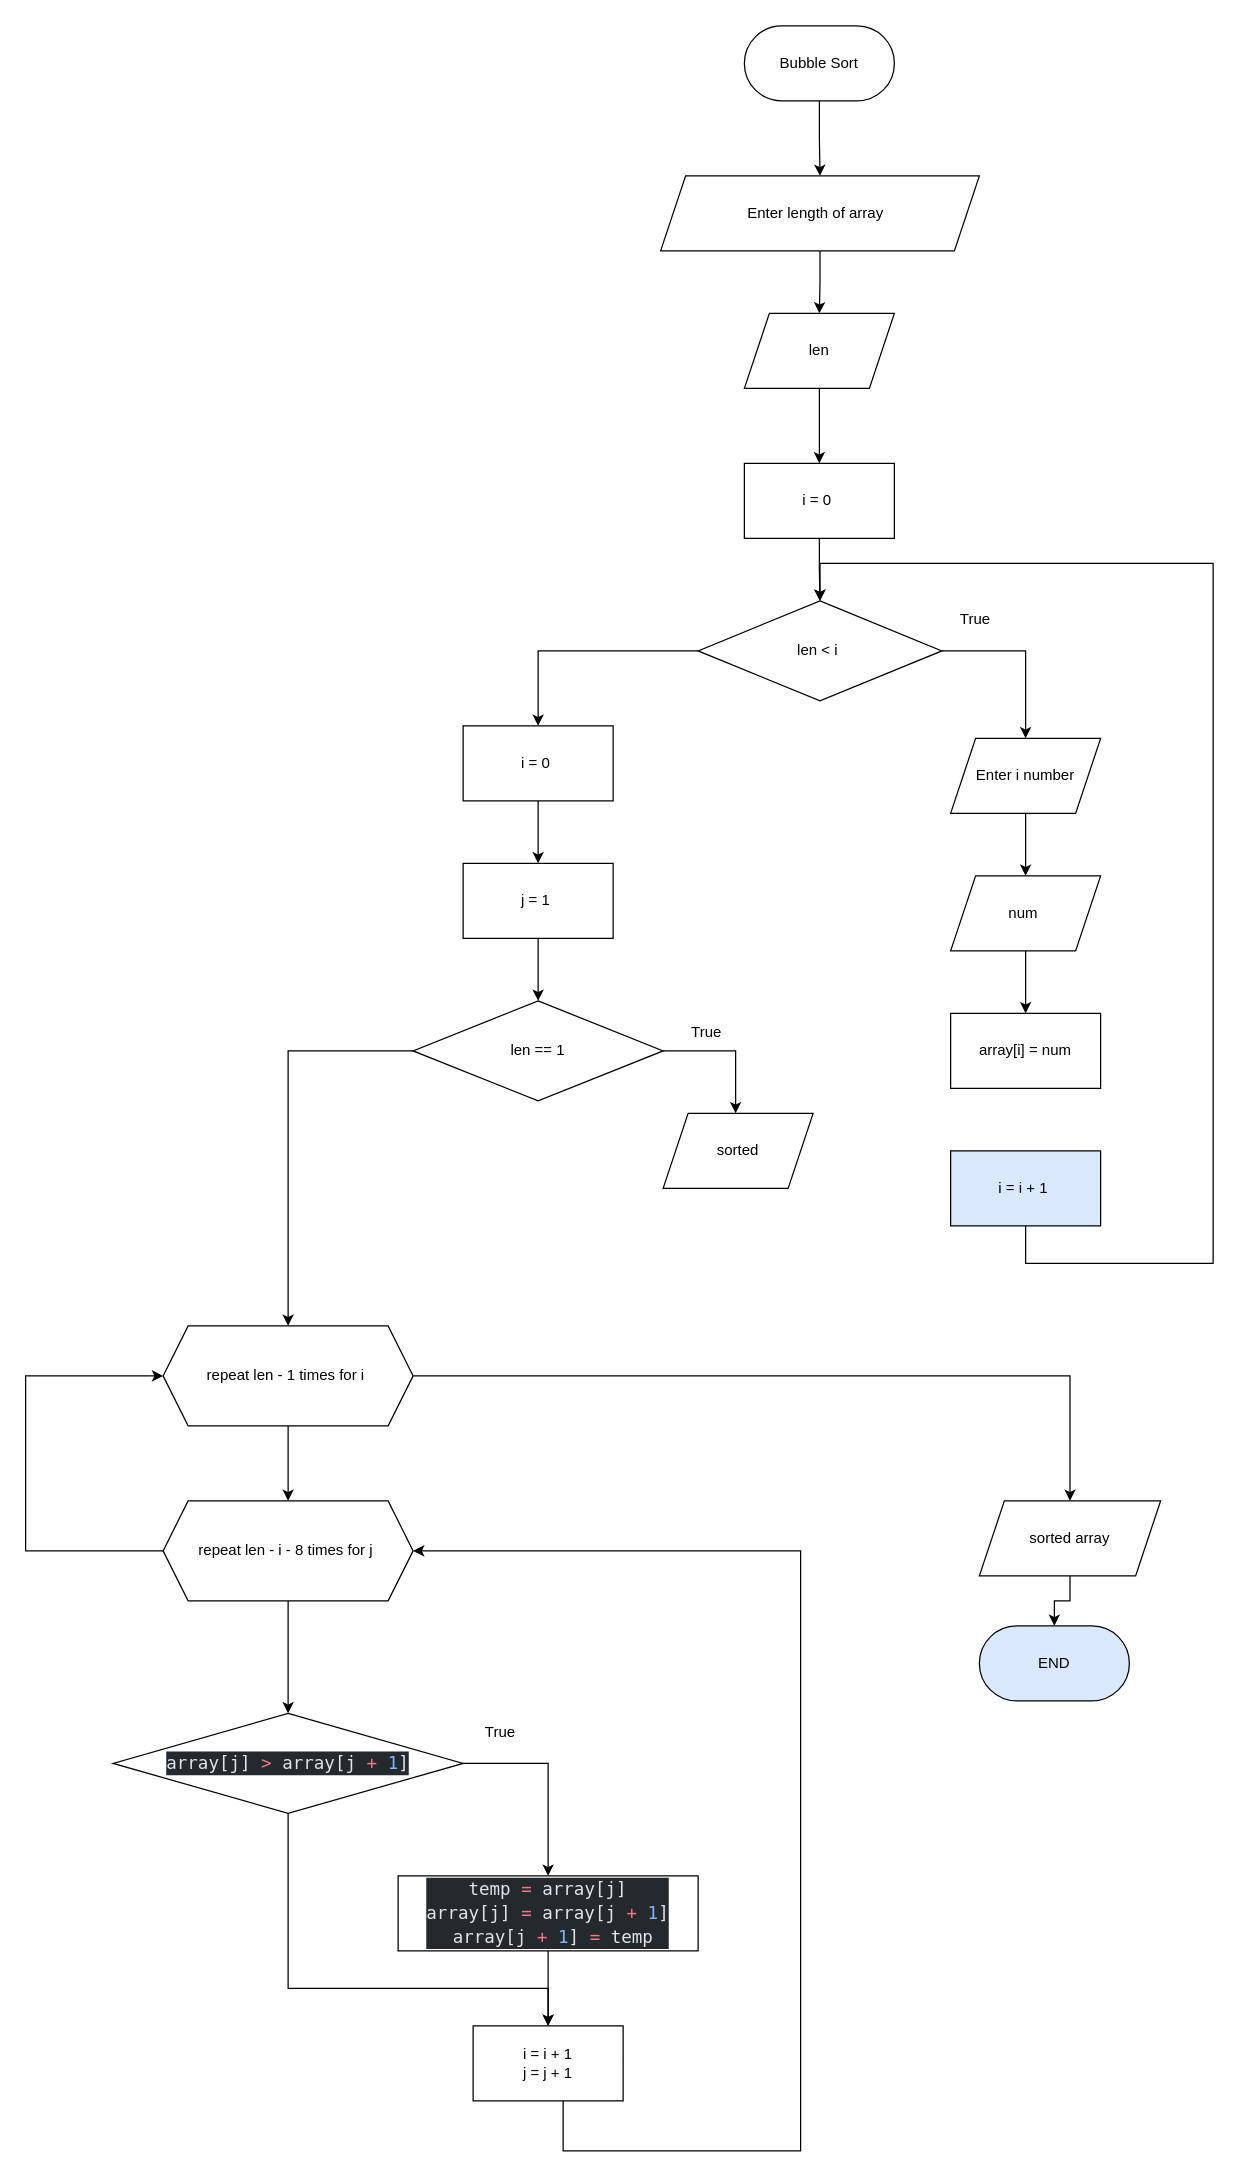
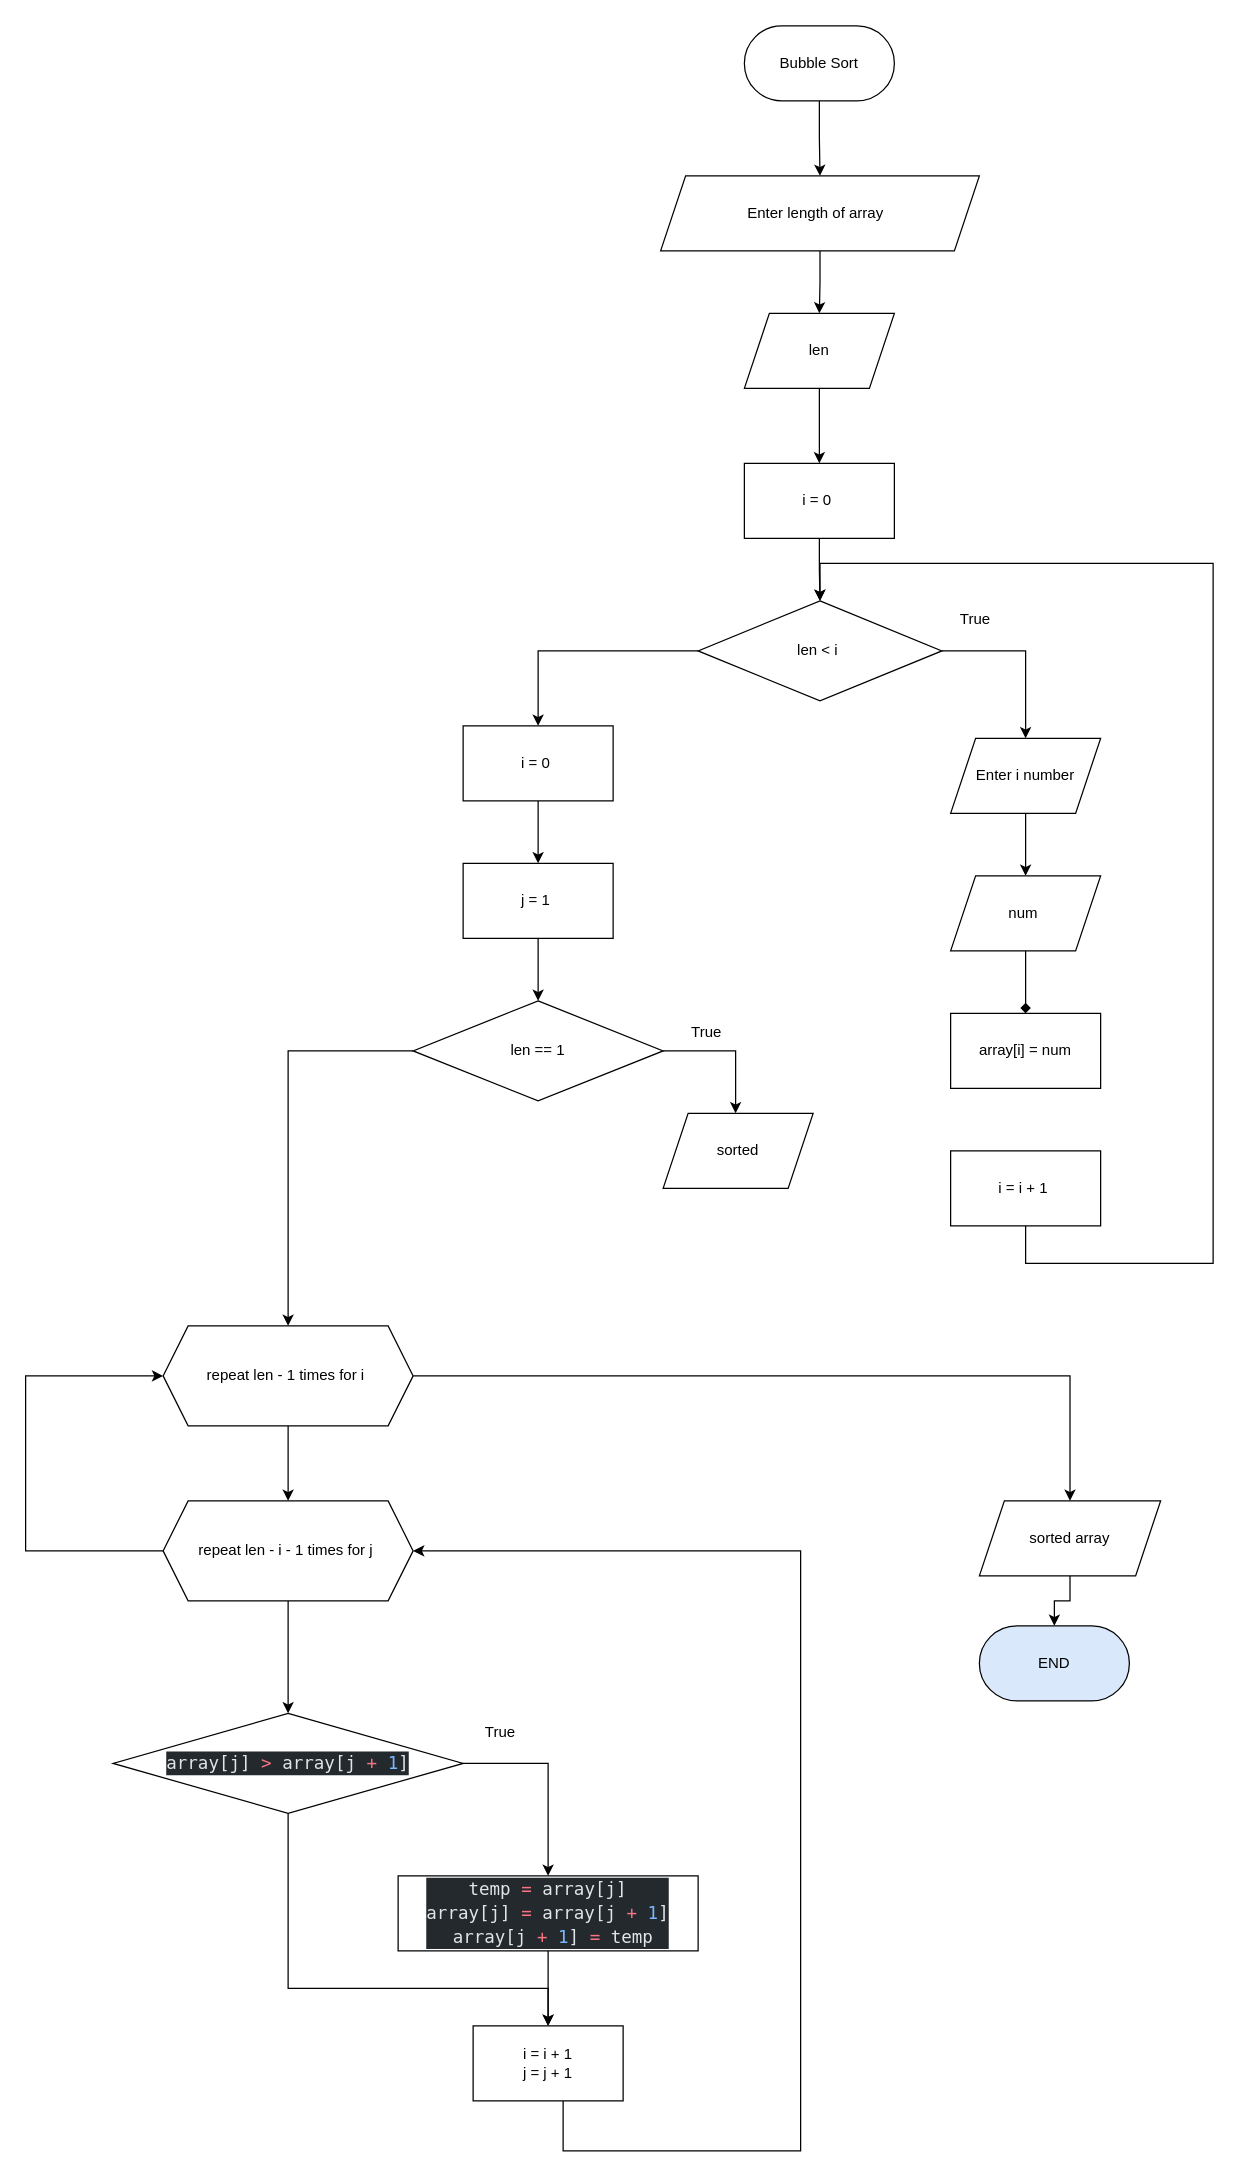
edge "num" -> "array[i] = num": arrowhead classic -> diamond
node "i = i + 1": fillcolor #dae8fc -> #ffffff
node "repeat len - i - 8 times for j": label "repeat len - i - 8 times for j" -> "repeat len - i - 1 times for j"
